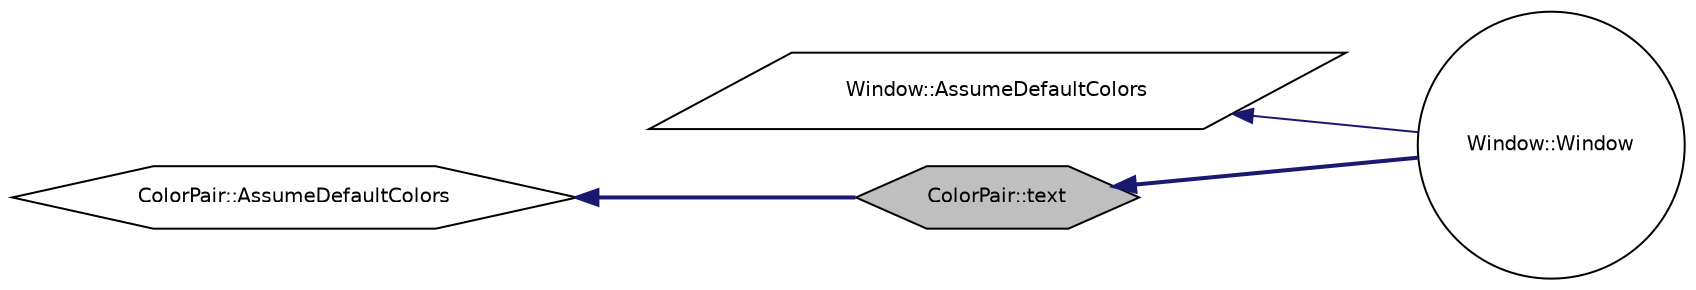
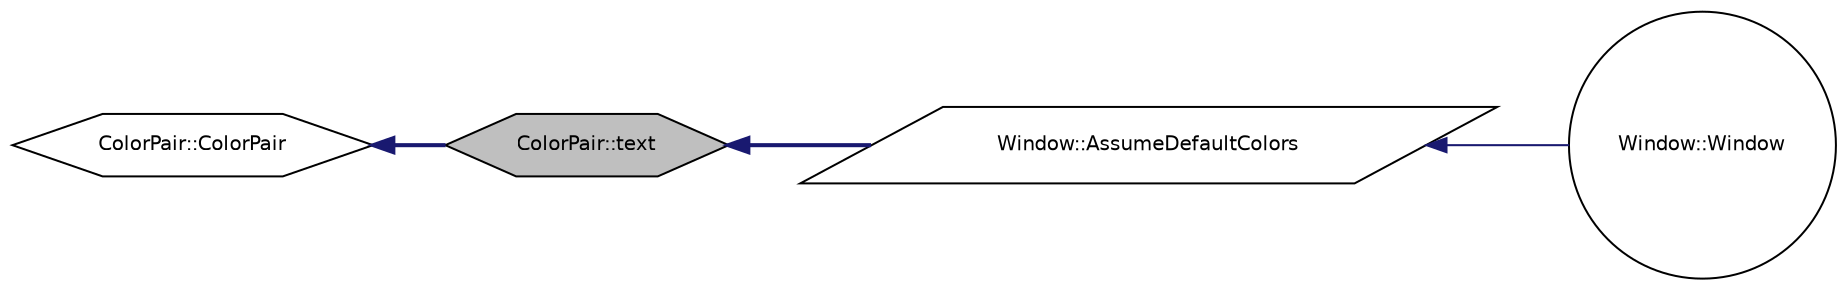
edge "Window::Window" -> "ColorPair::text": now "Window::AssumeDefaultColors" -> "ColorPair::text"
node "ColorPair::AssumeDefaultColors": label "ColorPair::AssumeDefaultColors" -> "ColorPair::ColorPair"
